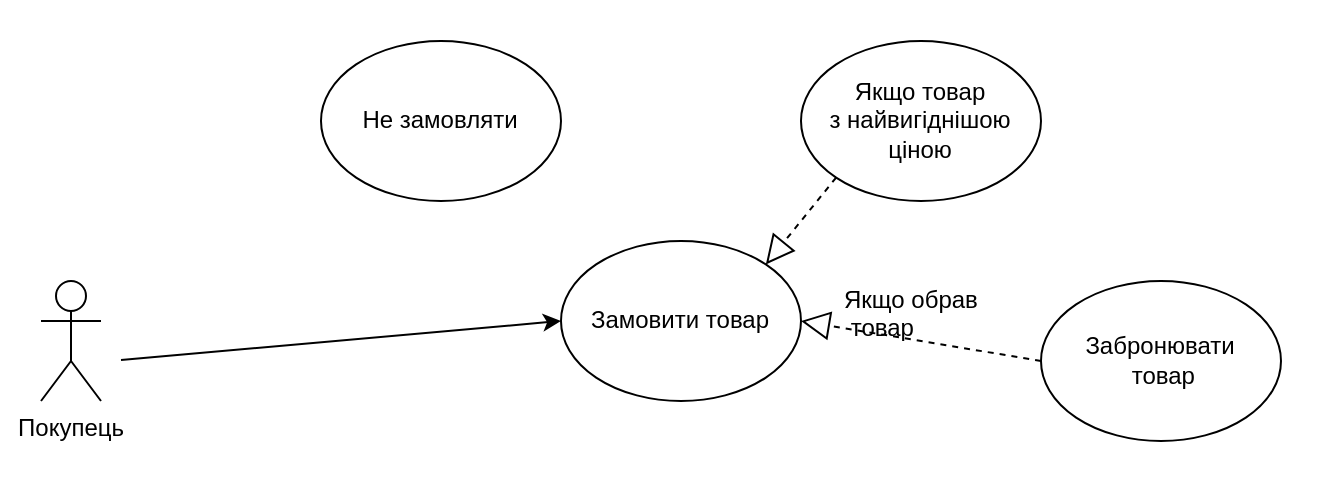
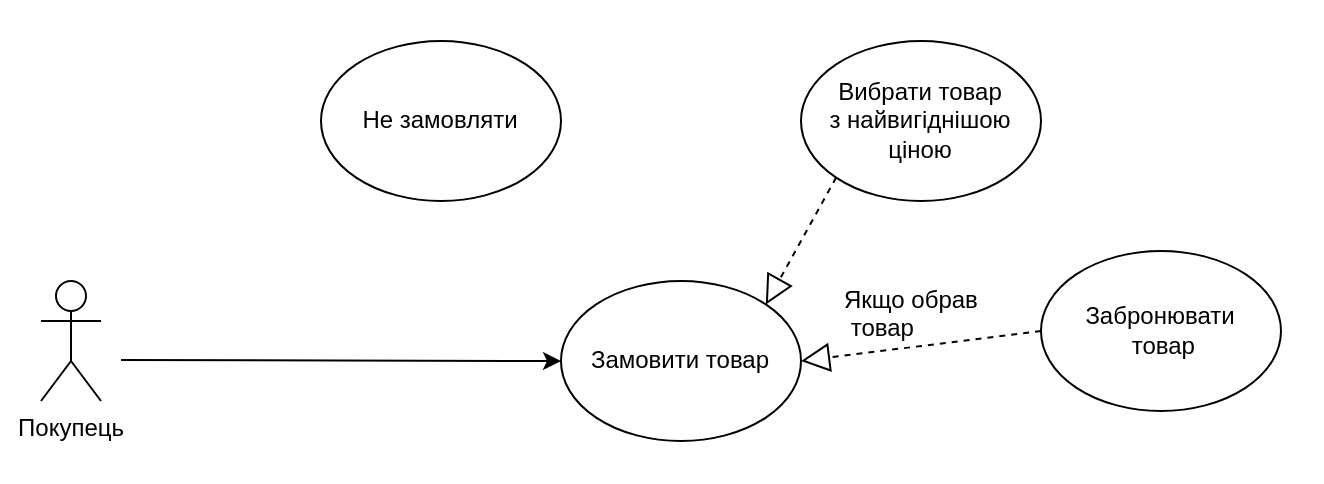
node "Якщо товар з найвигіднішою ціною": label "Якщо товар з найвигіднішою ціною" -> "Вибрати товар з найвигіднішою ціною"
node "Замовити товар": moved (681, 321) -> (681, 361)
node "Забронювати товар": moved (1161, 361) -> (1161, 331)
